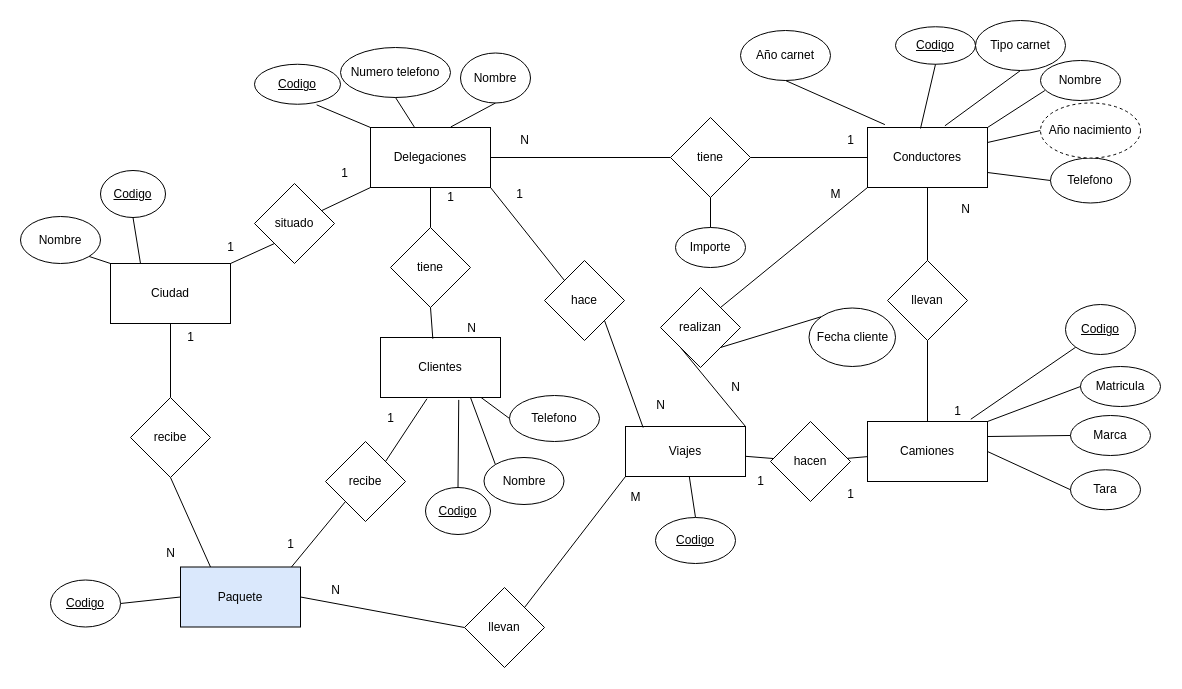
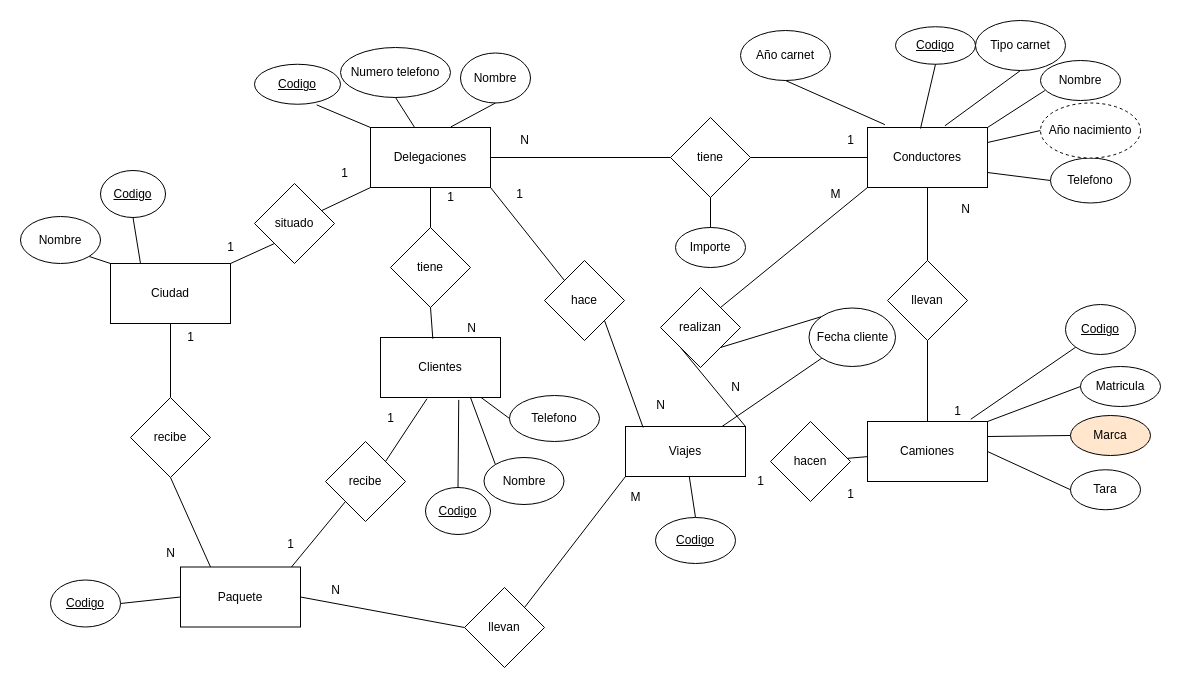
node "Marca": fillcolor #ffffff -> #ffe6cc
edge "Viajes" -- "hacen": now "Viajes" -- "Fecha cliente"
node "Paquete": fillcolor #dae8fc -> #ffffff
